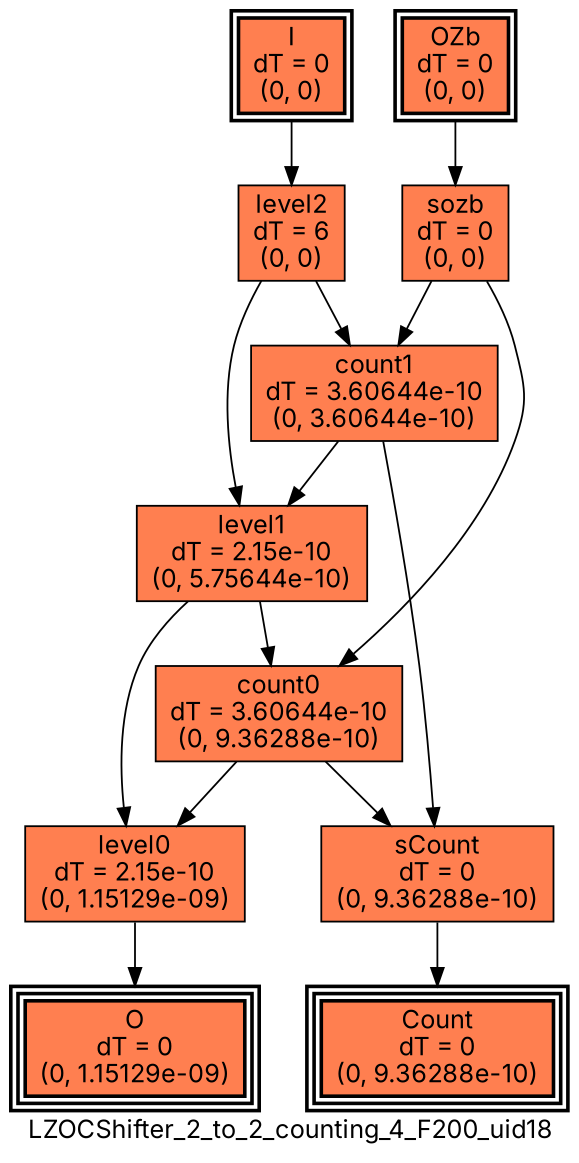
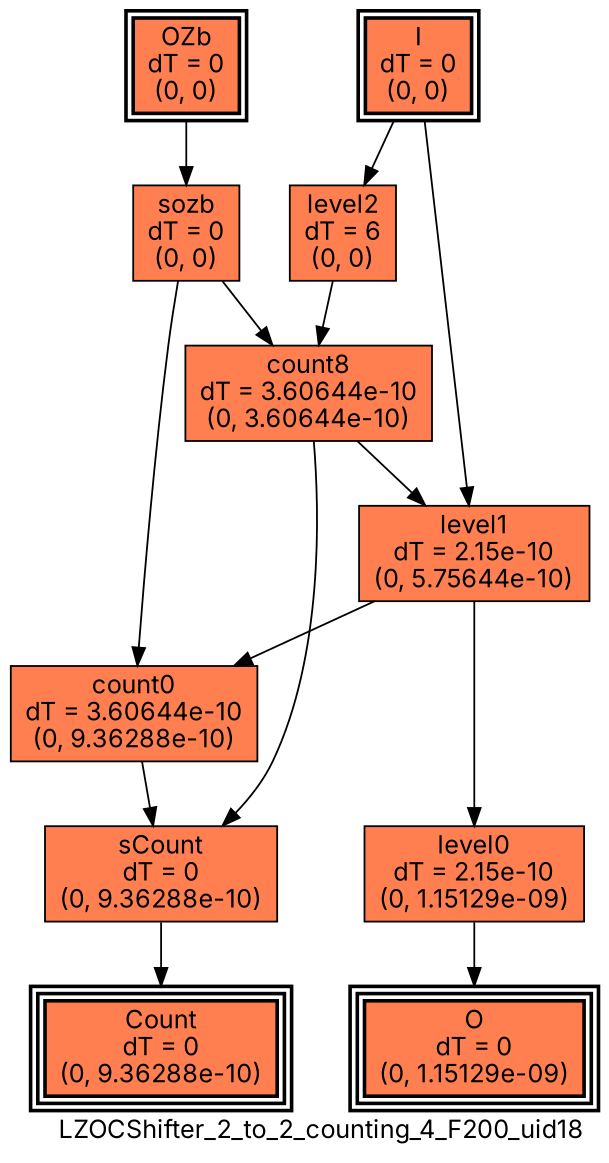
edge "level2 dT = 6 (0, 0)" -> "level1 dT = 2.15e-10 (0, 5.75644e-10)": now "I dT = 0 (0, 0)" -> "level1 dT = 2.15e-10 (0, 5.75644e-10)"
node "count1 dT = 3.60644e-10 (0, 3.60644e-10)": label "count1 dT = 3.60644e-10 (0, 3.60644e-10)" -> "count8 dT = 3.60644e-10 (0, 3.60644e-10)"
edge "count0 dT = 3.60644e-10 (0, 9.36288e-10)" -> "level0 dT = 2.15e-10 (0, 1.15129e-09)": removed
